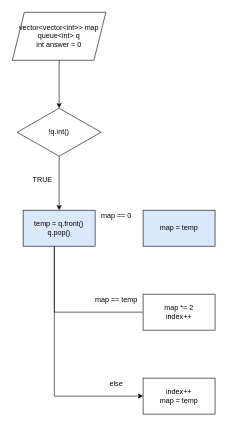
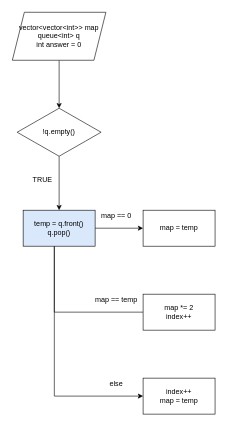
node "!q.int()": label "!q.int()" -> "!q.empty()"
edge "temp = q.front() q.pop()" -> "map = temp": added
node "map = temp": fillcolor #dae8fc -> #ffffff
